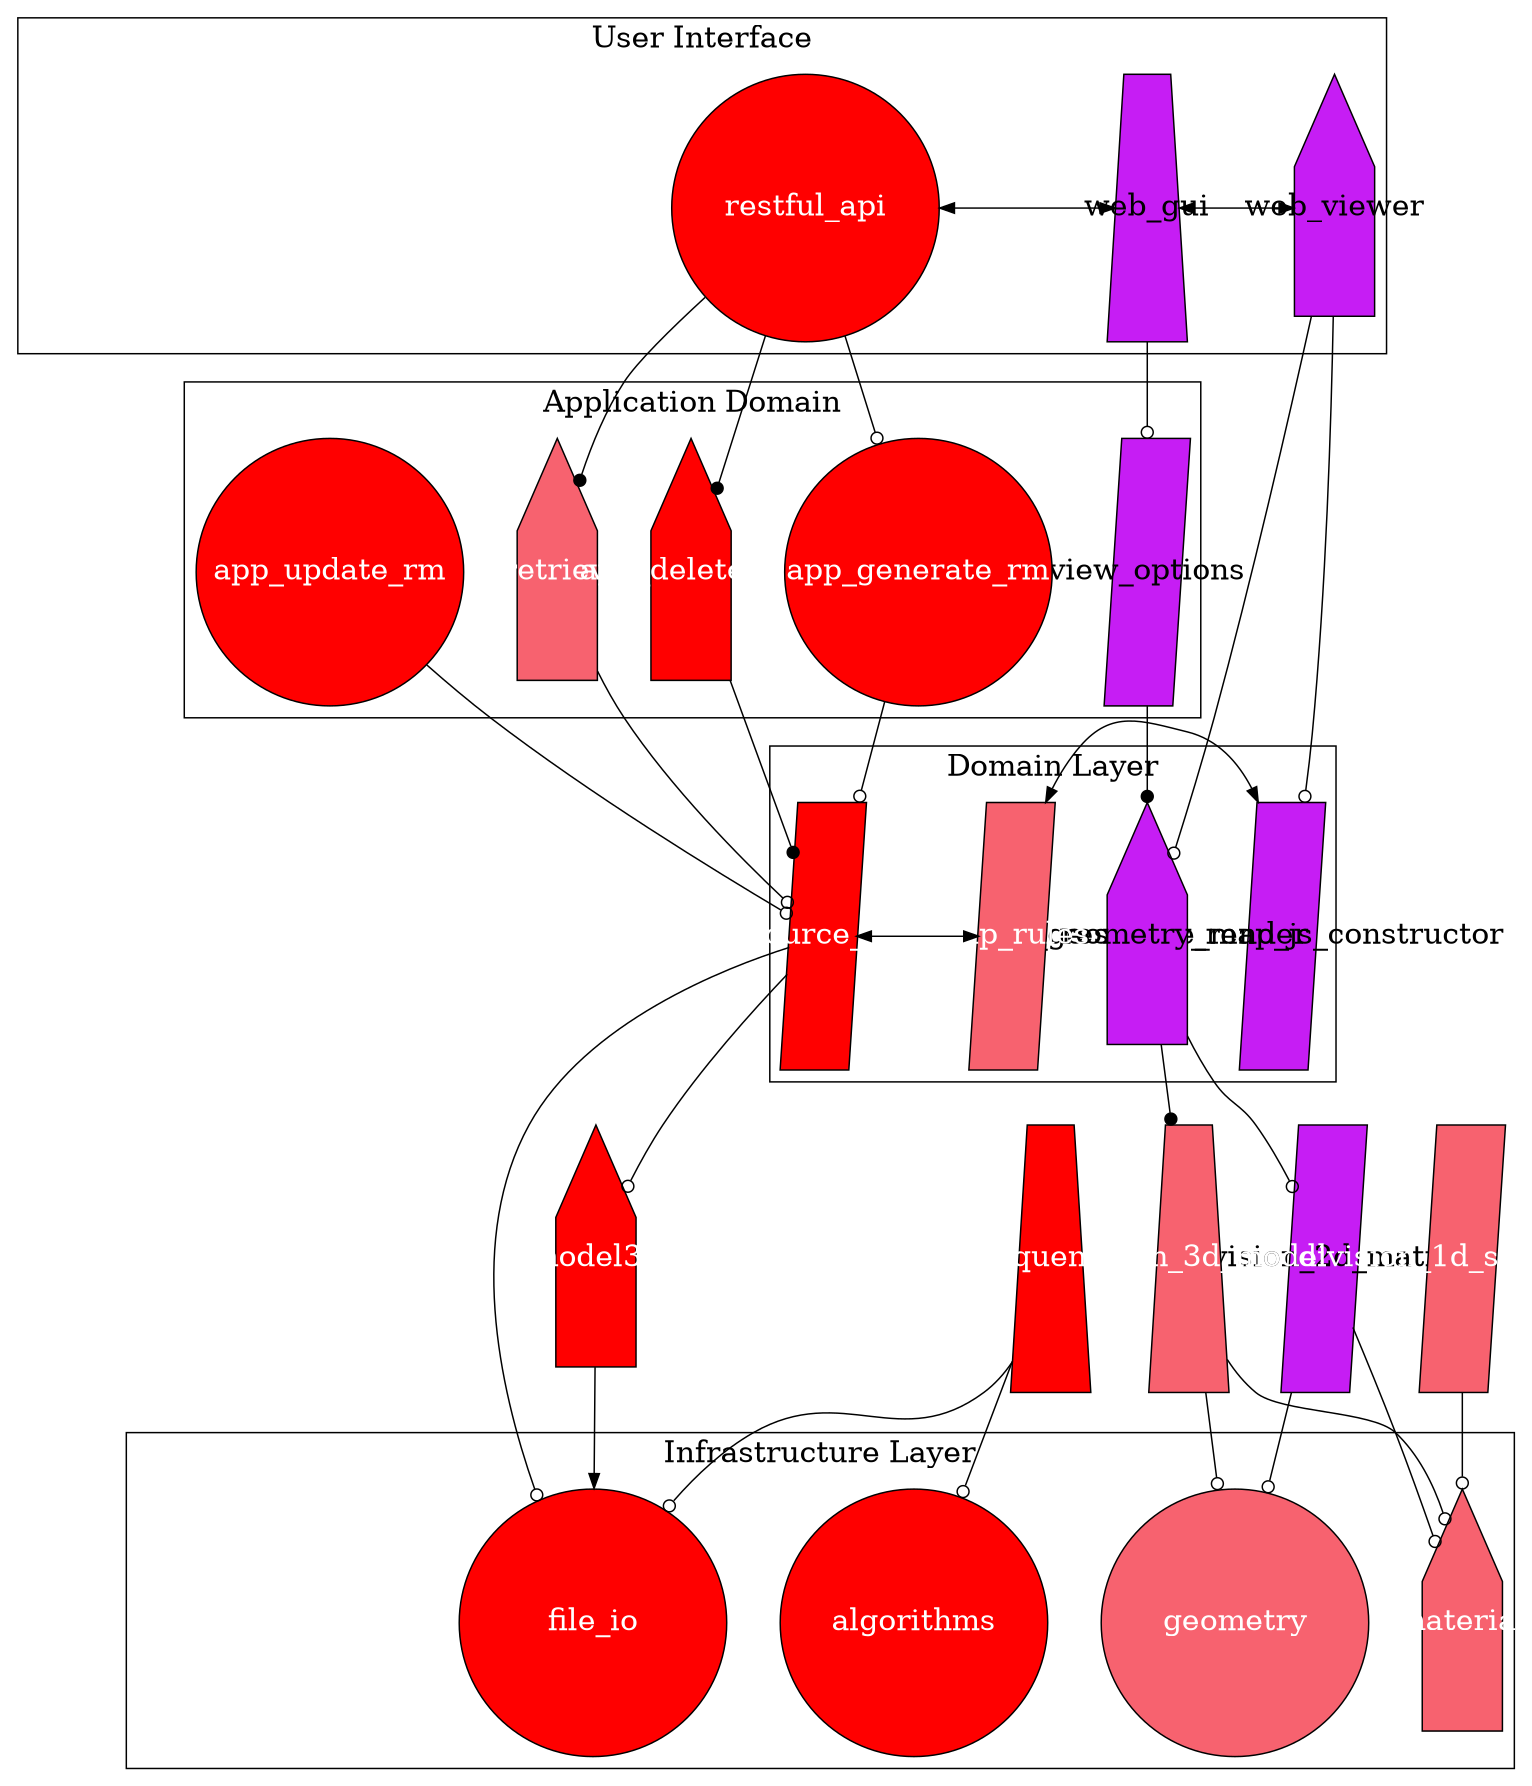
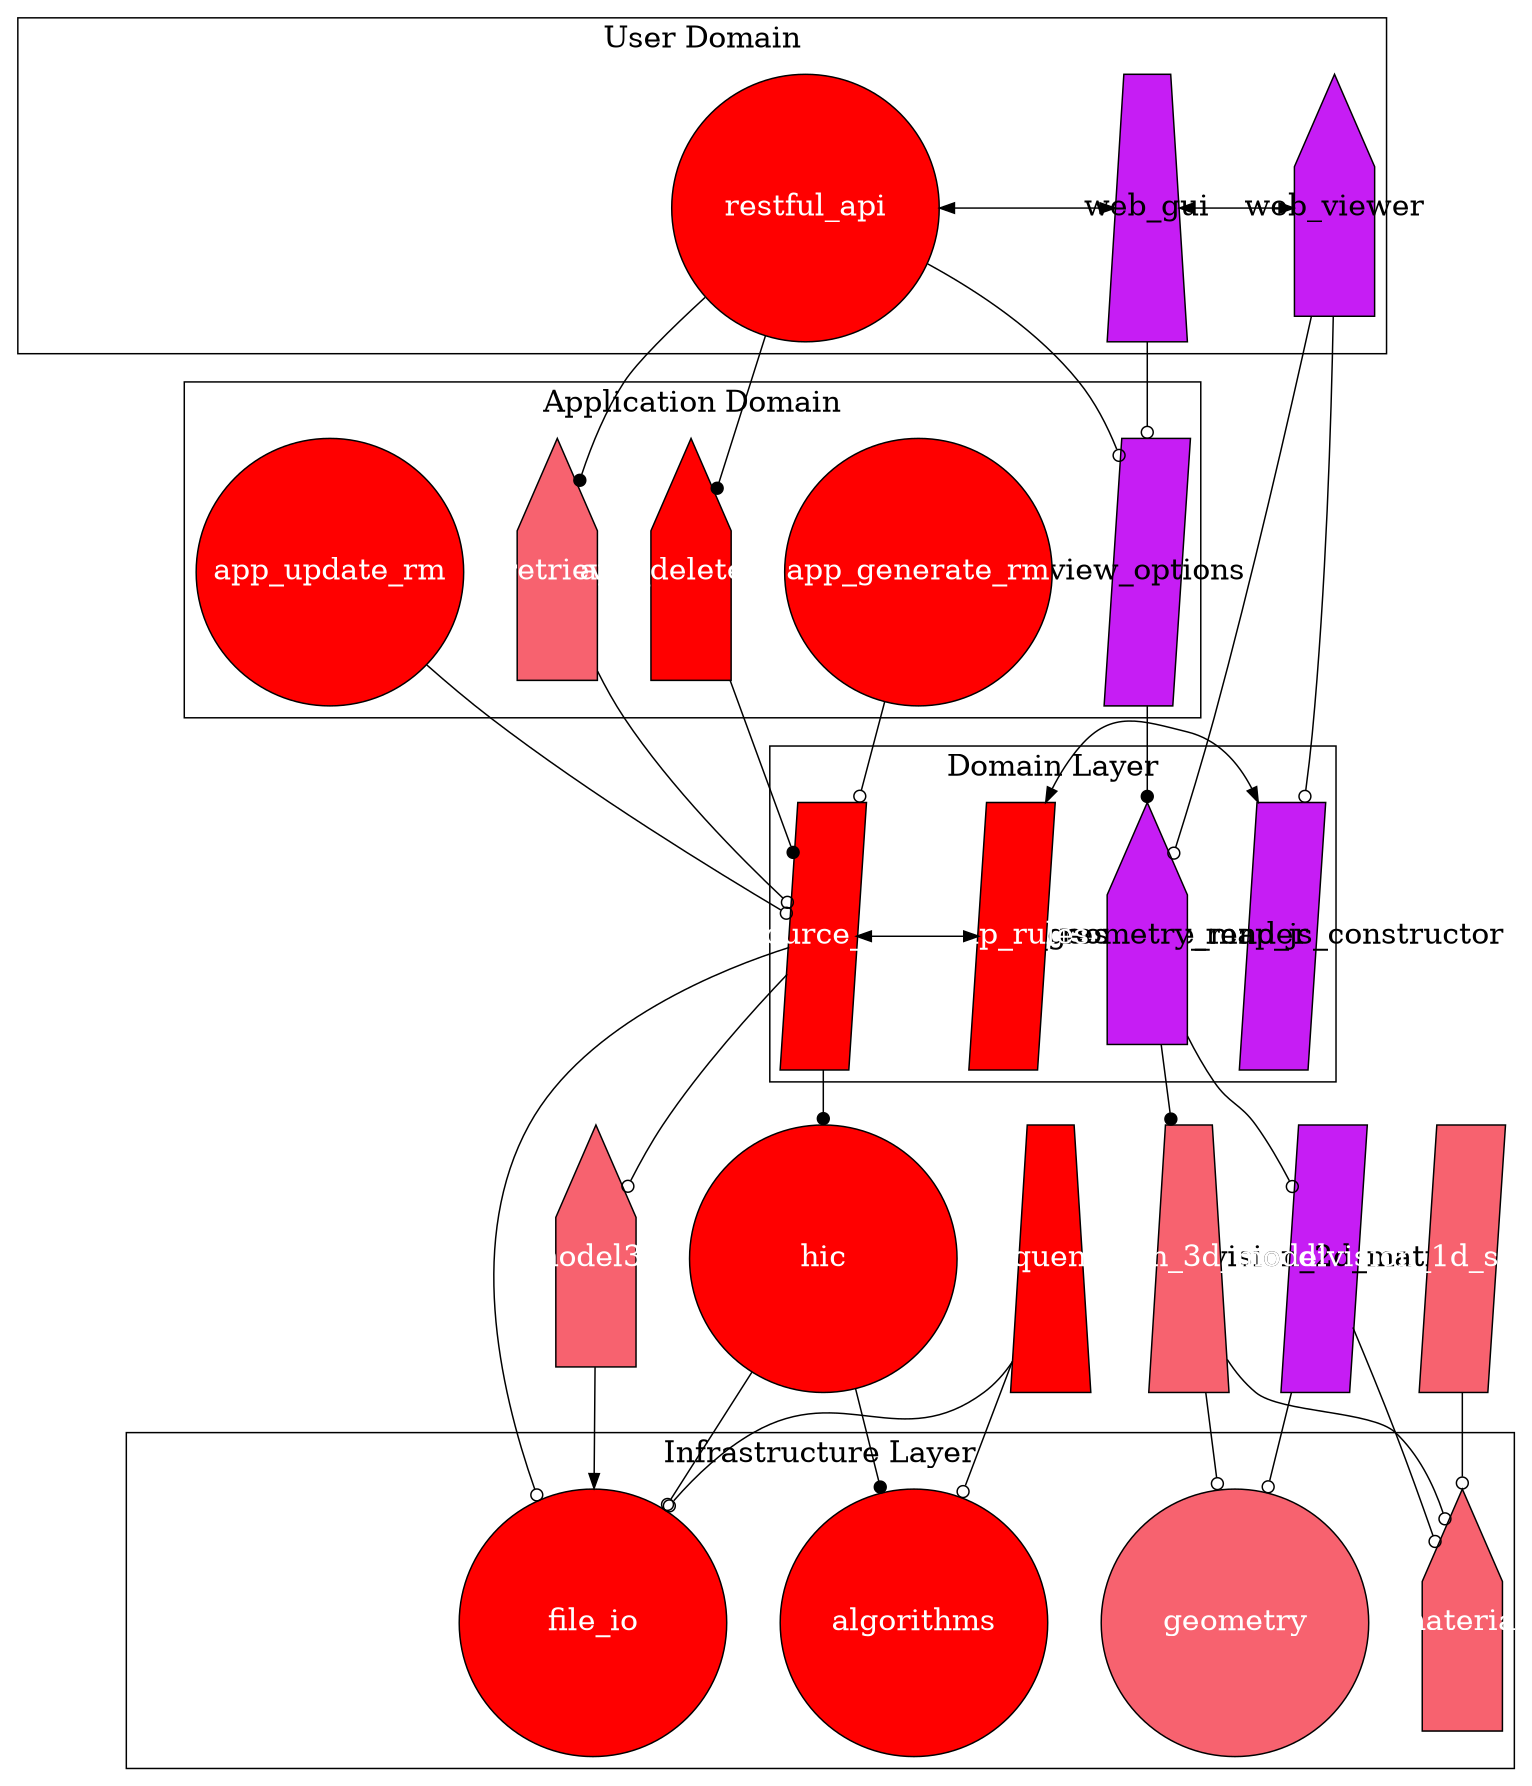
cluster "User Interface": label "User Interface" -> "User Domain"
edge "restful_api" -> "app_generate_rm": now "restful_api" -> "view_options"
node "map_rules": fillcolor #f7626f -> #ff0000
node "model3d": fillcolor #ff0000 -> #f7626f
node "hic": added
